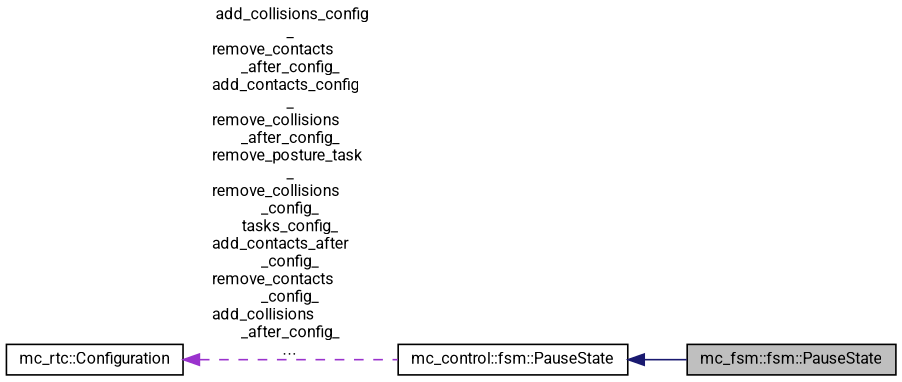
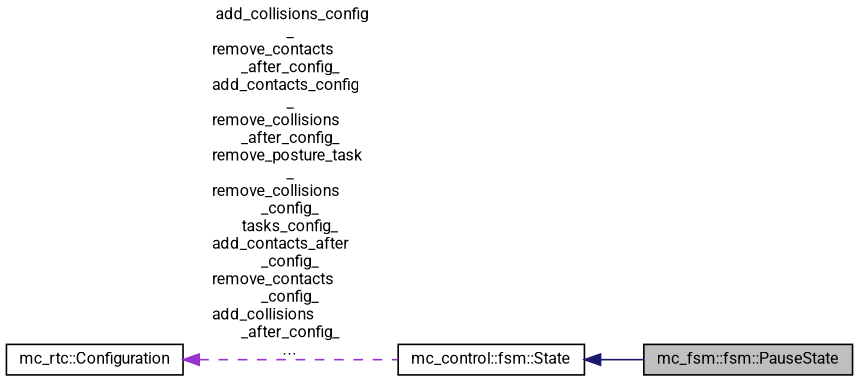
node "mc_control::fsm::PauseState": label "mc_control::fsm::PauseState" -> "mc_control::fsm::State"
